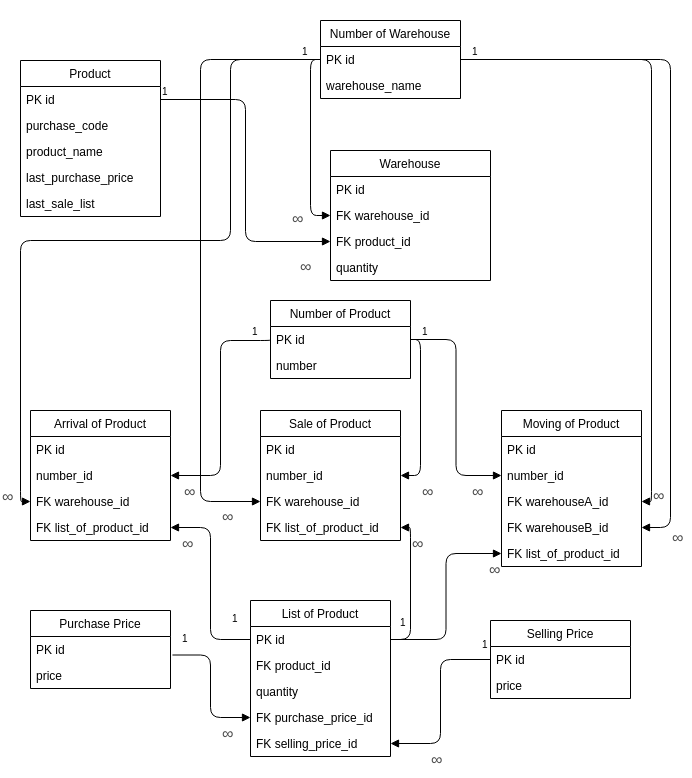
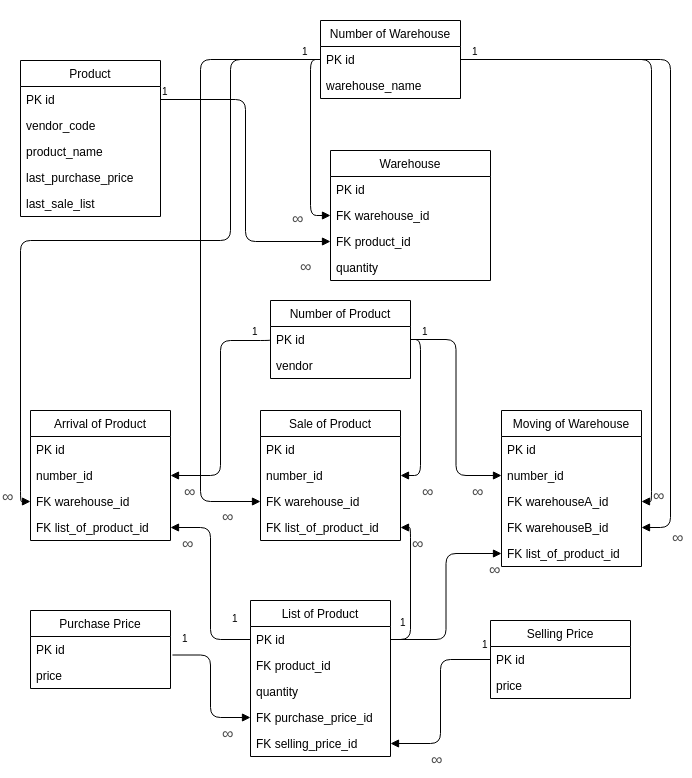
node "purchase_code": label "purchase_code" -> "vendor_code"
node "number": label "number" -> "vendor"
node "Moving of Product": label "Moving of Product" -> "Moving of Warehouse"
